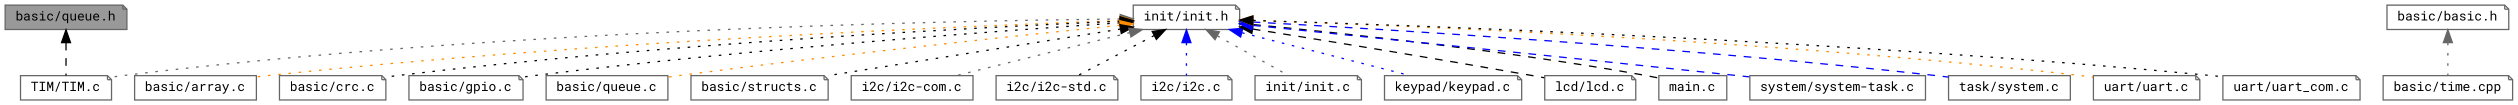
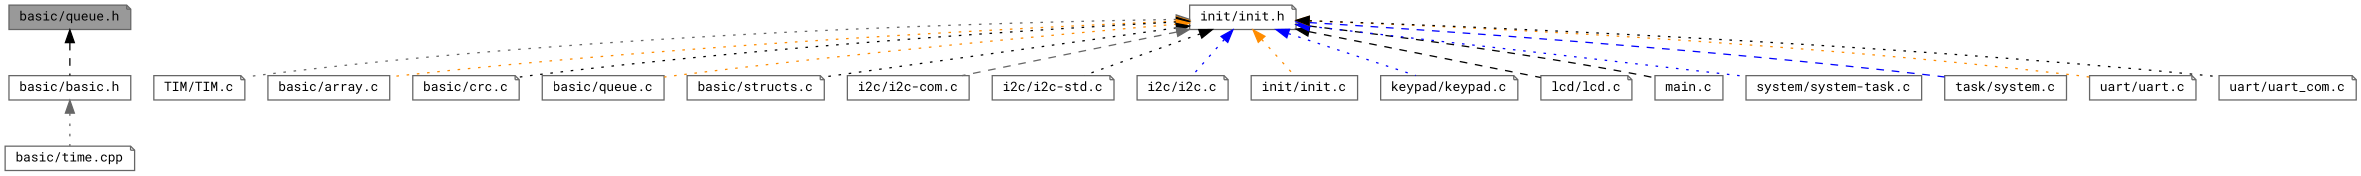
node "basic/basic.h": shape note -> box
edge "i2c/i2c-com.c" -> "init/init.h": style dotted -> dashed
edge "init/init.c" -> "init/init.h": color gray40 -> darkorange
edge "TIM/TIM.c" -> "basic/queue.h": now "basic/basic.h" -> "basic/queue.h"
edge "system/system-task.c" -> "init/init.h": style dashed -> dotted
node "basic/gpio.c": removed
node "init/init.c": shape note -> box
